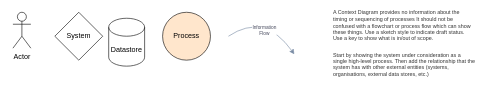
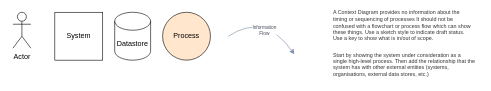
node "System": shape diamond -> rectangle
node "Datastore": moved (126, 42) -> (132, 36)
